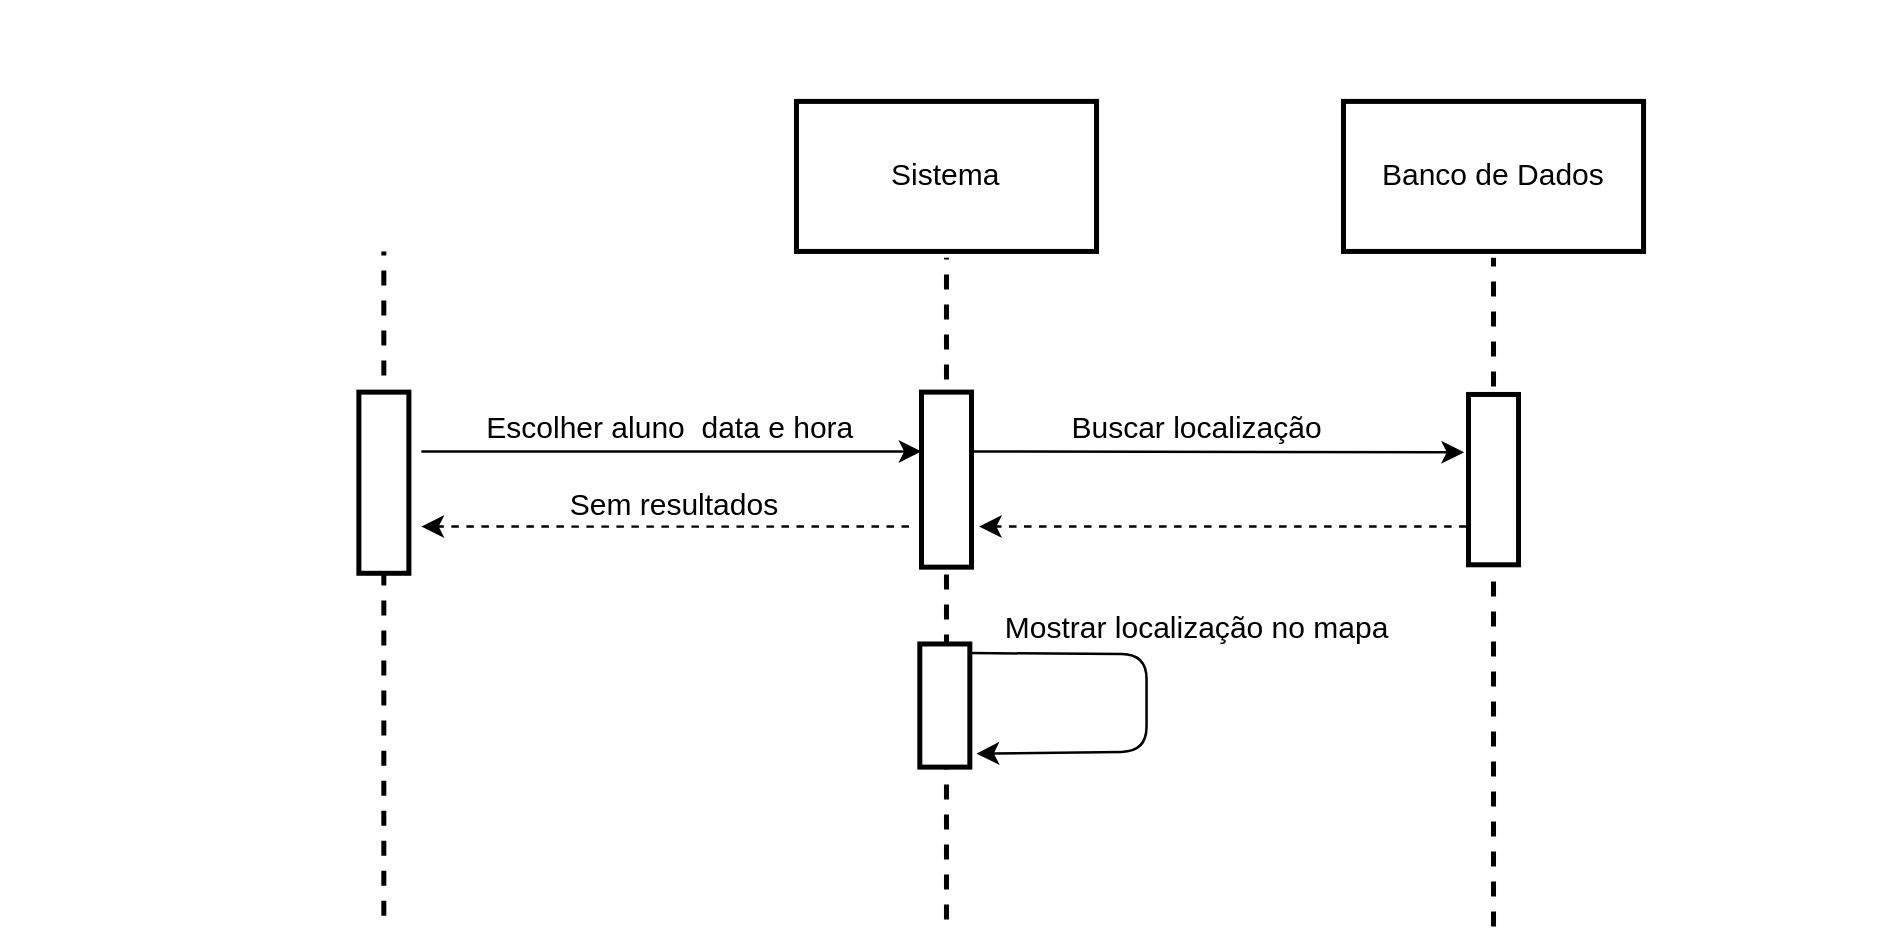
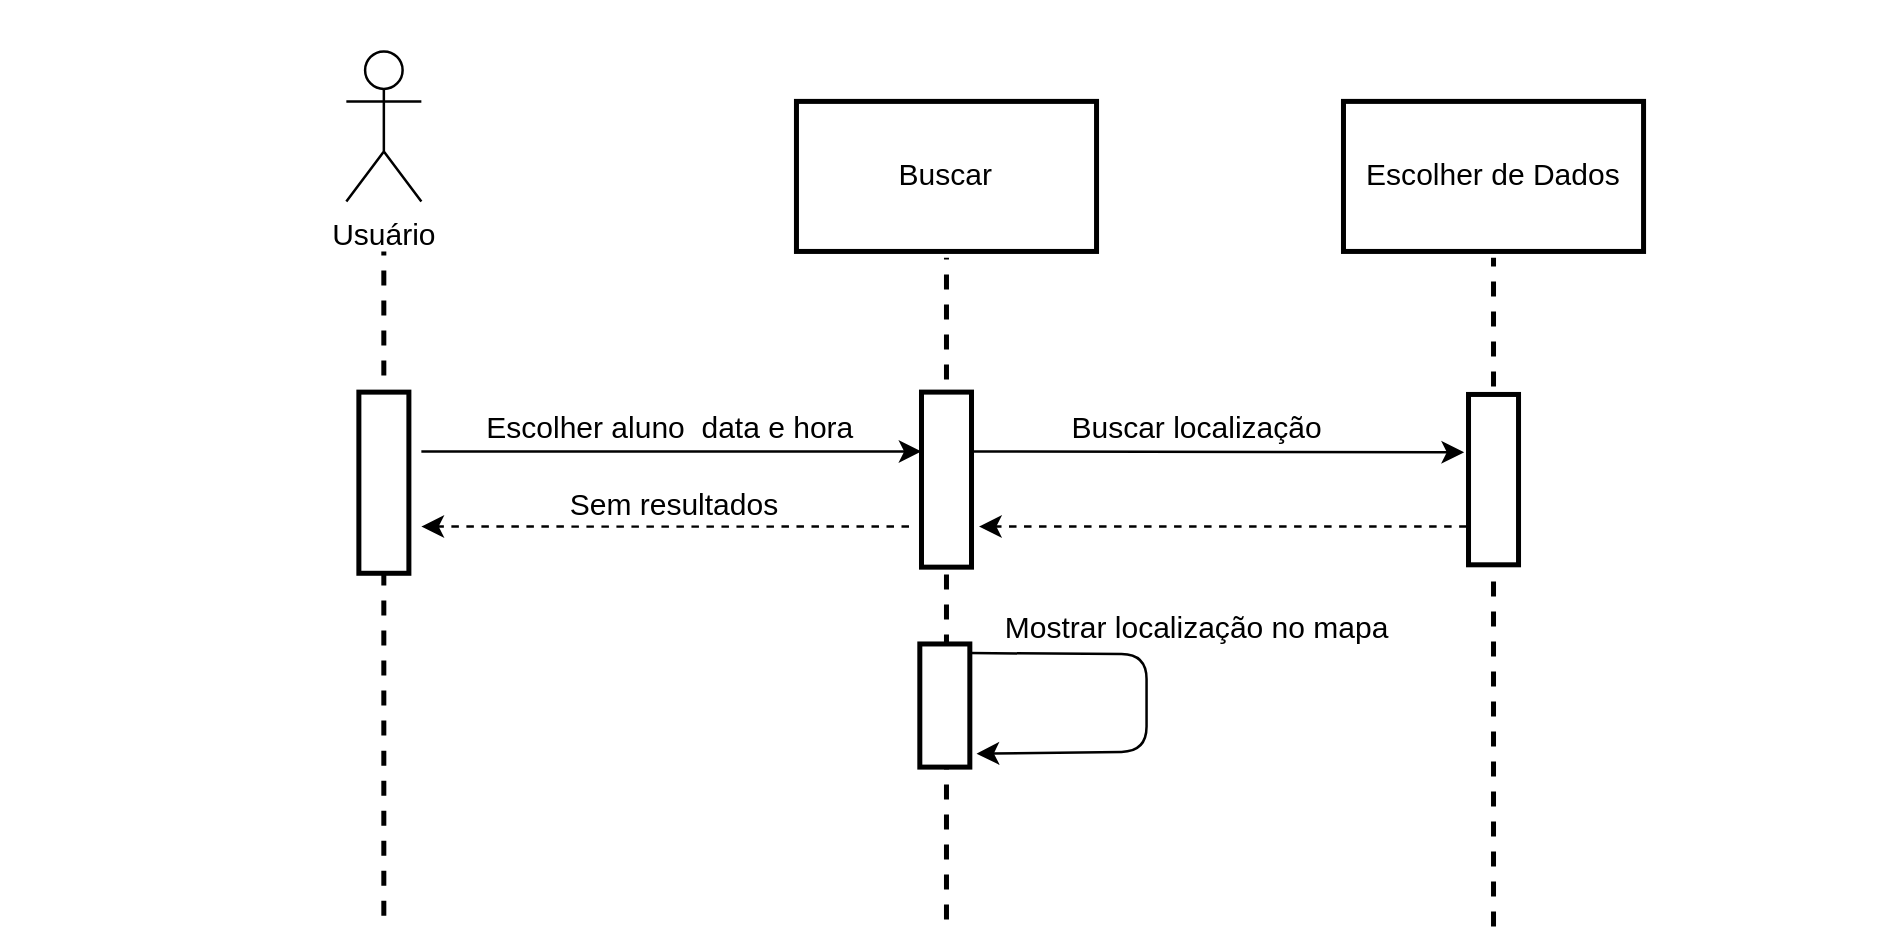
node "Usuário": added
node "Sistema": label "Sistema" -> "Buscar"
node "Banco de Dados": label "Banco de Dados" -> "Escolher de Dados"
